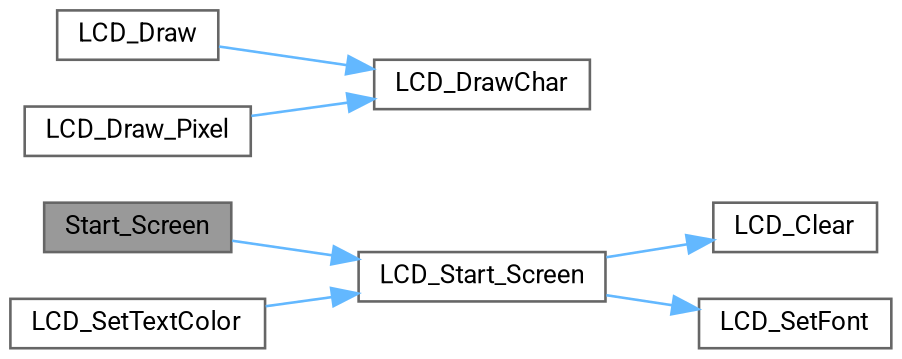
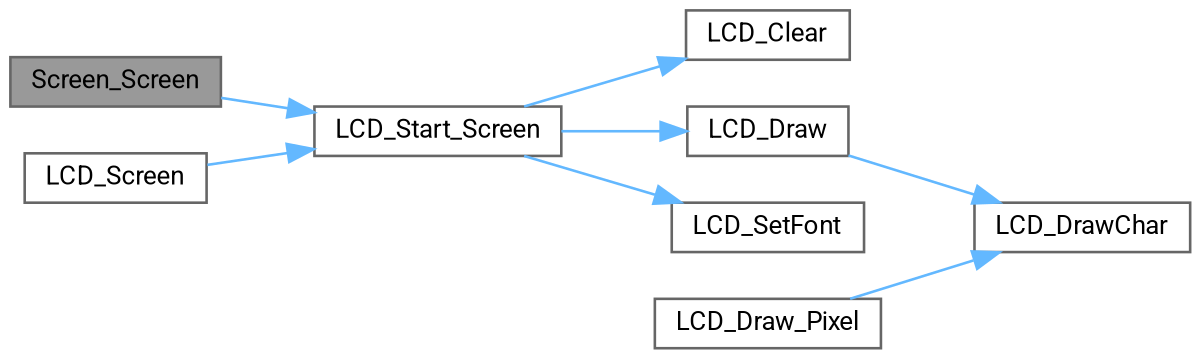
edge "LCD_Start_Screen" -> "LCD_Draw": added
node "Start_Screen": label "Start_Screen" -> "Screen_Screen"
node "LCD_SetTextColor": label "LCD_SetTextColor" -> "LCD_Screen"
